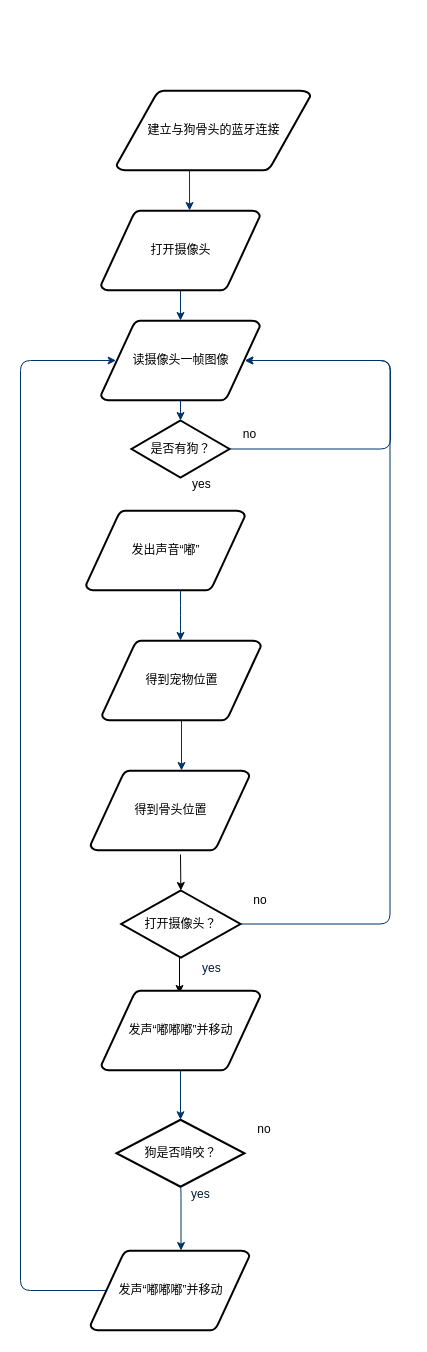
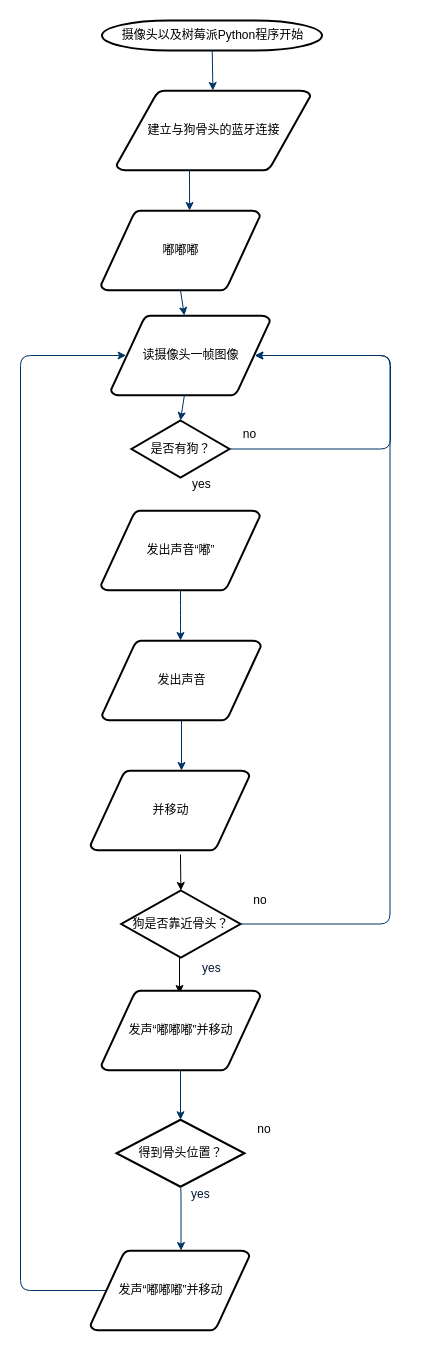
node "摄像头以及树莓派Python程序开始": added
edge "摄像头以及树莓派Python程序开始" -> "建立与狗骨头的蓝牙连接": added
node "打开摄像头": label "打开摄像头" -> "嘟嘟嘟"
node "读摄像头一帧图像": moved (181, 361) -> (191, 356)
node "发出声音“嘟”": moved (166, 551) -> (181, 551)
node "得到宠物位置": label "得到宠物位置" -> "发出声音"
node "得到骨头位置": label "得到骨头位置" -> "并移动"
node "打开摄像头？": label "打开摄像头？" -> "狗是否靠近骨头？"
node "狗是否啃咬？": label "狗是否啃咬？" -> "得到骨头位置？"
